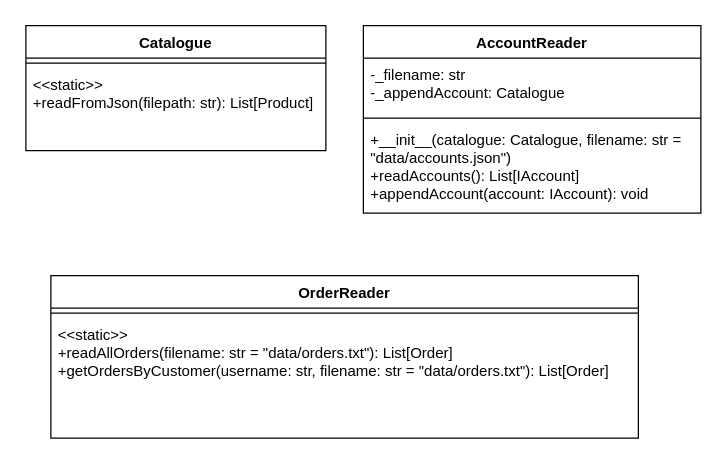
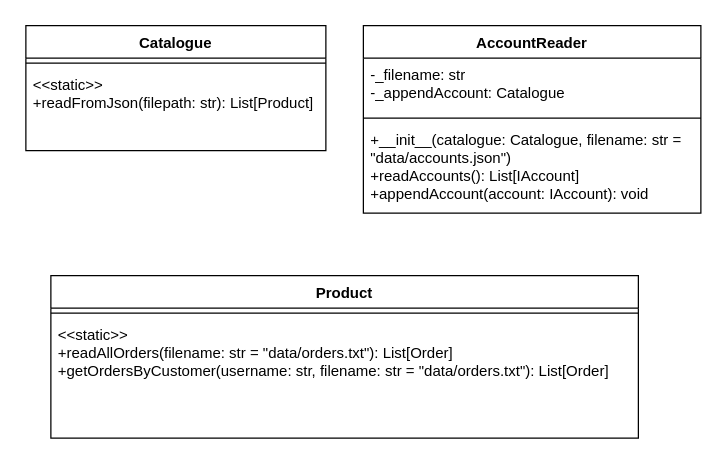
node "OrderReader": label "OrderReader" -> "Product"
